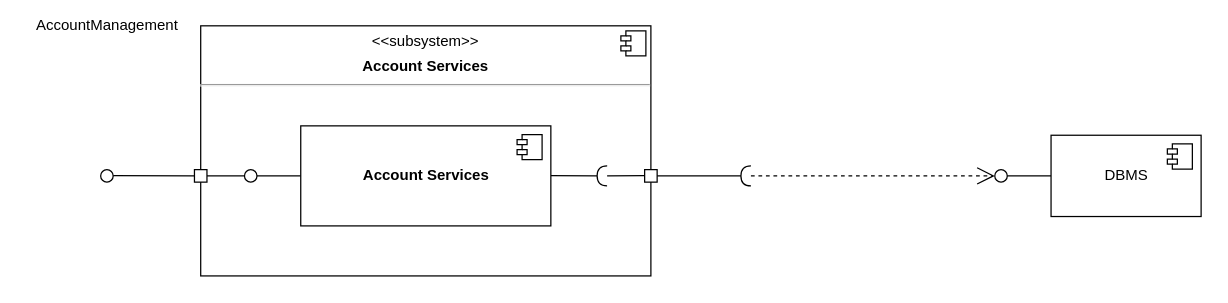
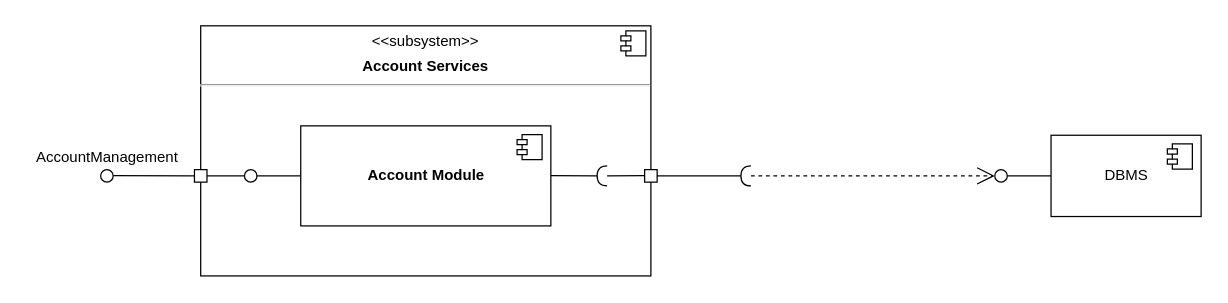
node "AccountManagement": moved (107, 26) -> (107, 157)
node "Account Services": label "Account Services" -> "Account Module"
